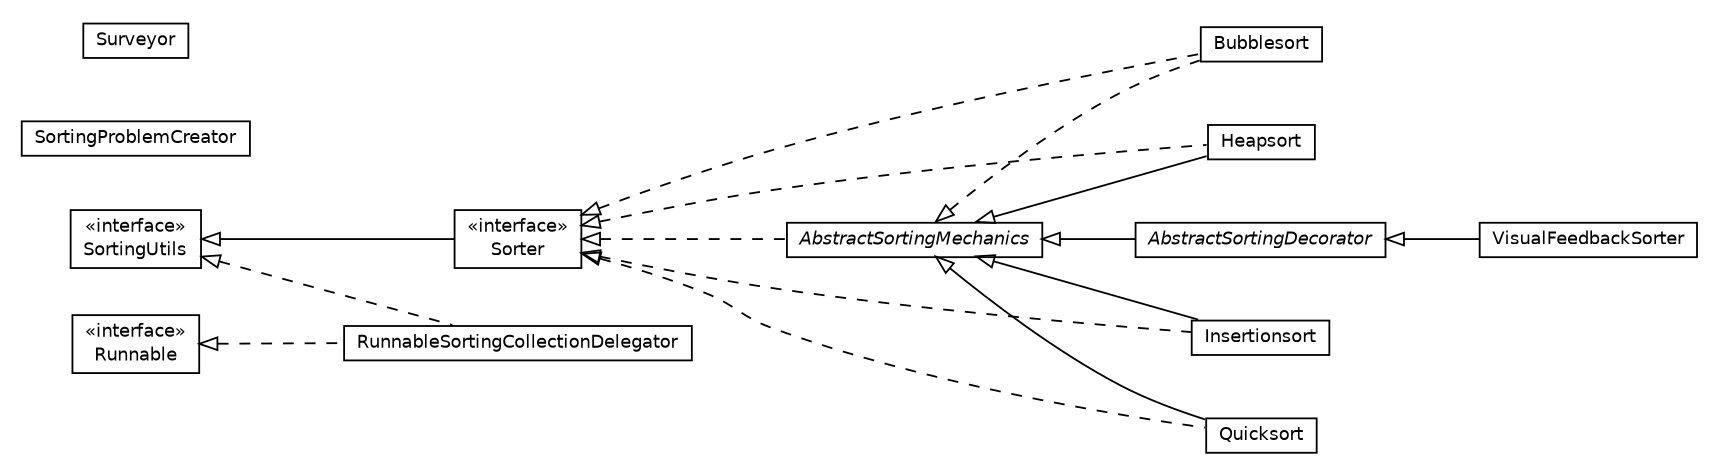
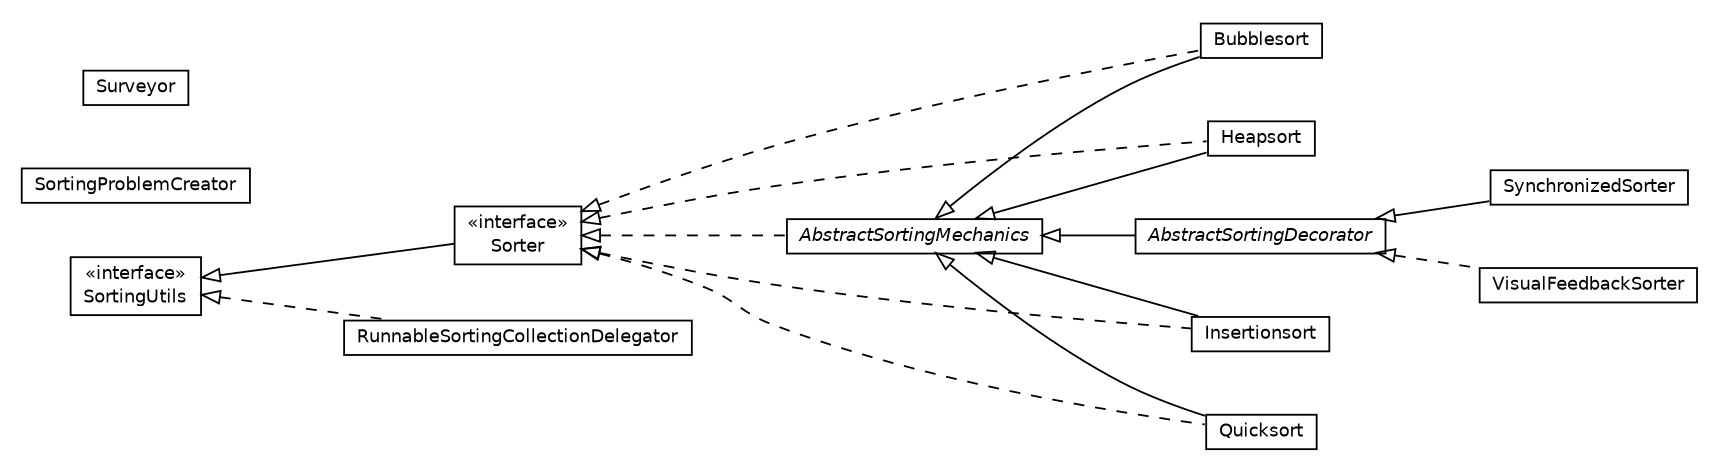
edge "Bubblesort" -> "AbstractSortingMechanics": style dashed -> solid
node "SynchronizedSorter": added
edge "VisualFeedbackSorter" -> "AbstractSortingDecorator": style solid -> dashed
node "Runnable": removed
